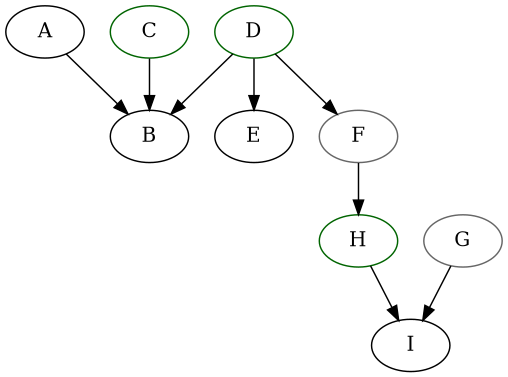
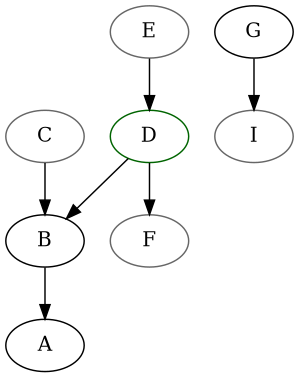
node "C": color darkgreen -> gray40
edge "D" -> "E": reversed
edge "A" -> "B": reversed
node "E": color black -> gray40
node "H": removed
node "G": color gray40 -> black
node "I": color black -> gray40
